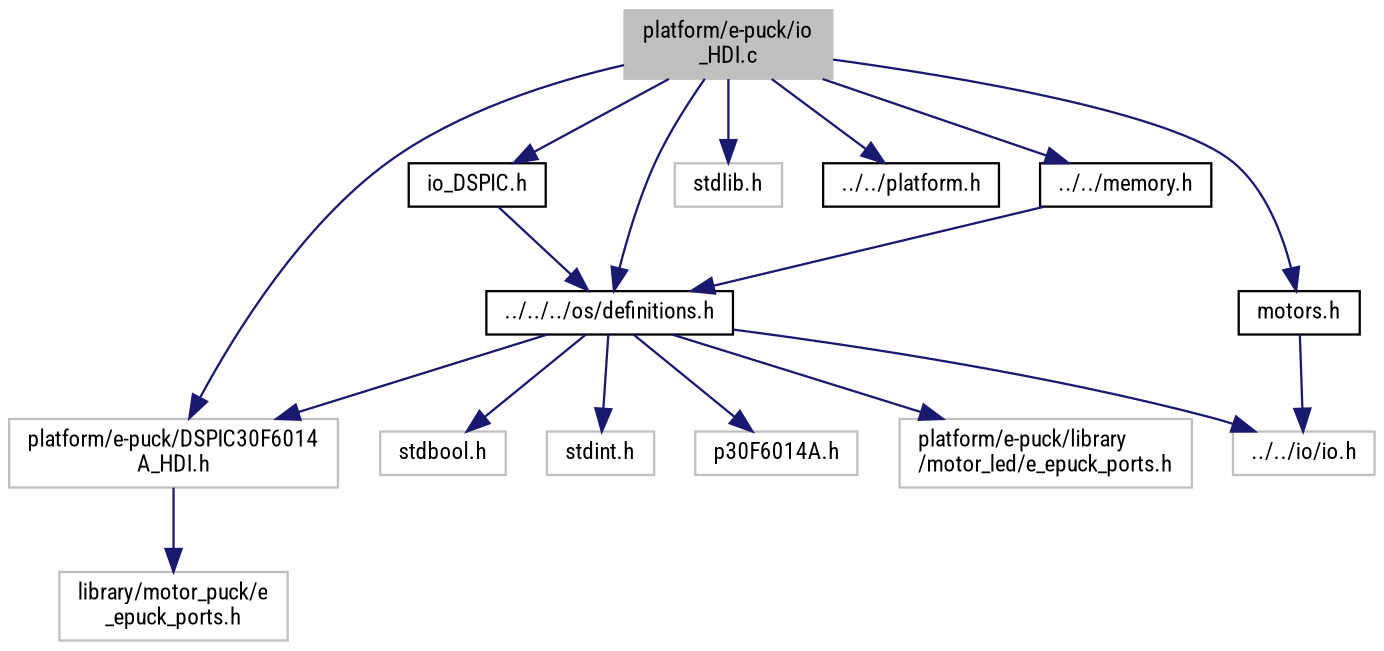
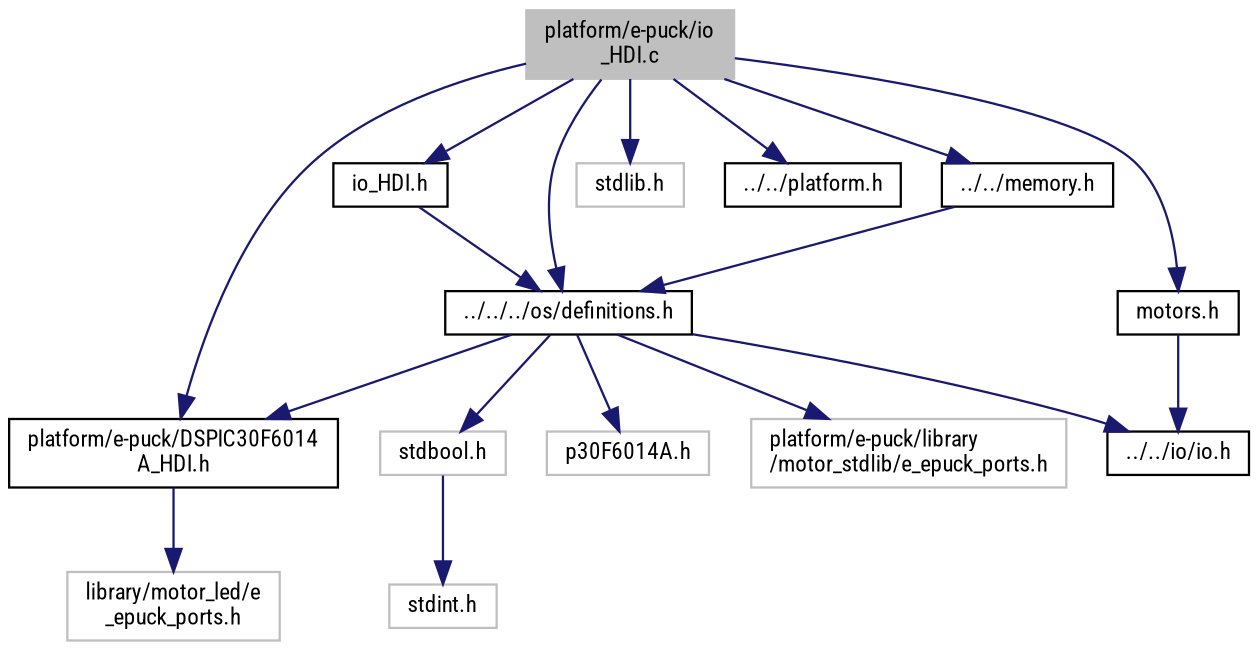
node "io_DSPIC.h": label "io_DSPIC.h" -> "io_HDI.h"
edge "../../../os/definitions.h" -> "stdint.h": now "stdbool.h" -> "stdint.h"
node "platform/e-puck/DSPIC30F6014 A_HDI.h": color grey75 -> black
node "platform/e-puck/library /motor_led/e_epuck_ports.h": label "platform/e-puck/library /motor_led/e_epuck_ports.h" -> "platform/e-puck/library /motor_stdlib/e_epuck_ports.h"
node "../../io/io.h": color grey75 -> black
node "library/motor_puck/e _epuck_ports.h": label "library/motor_puck/e _epuck_ports.h" -> "library/motor_led/e _epuck_ports.h"
